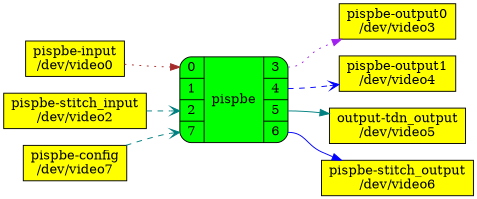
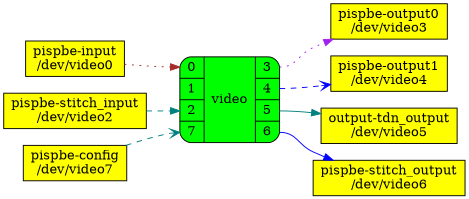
node "0": text "pispbe" -> "video"
edge "pispbe-stitch_input /dev/video2" -> "0": arrowhead vee -> normal
